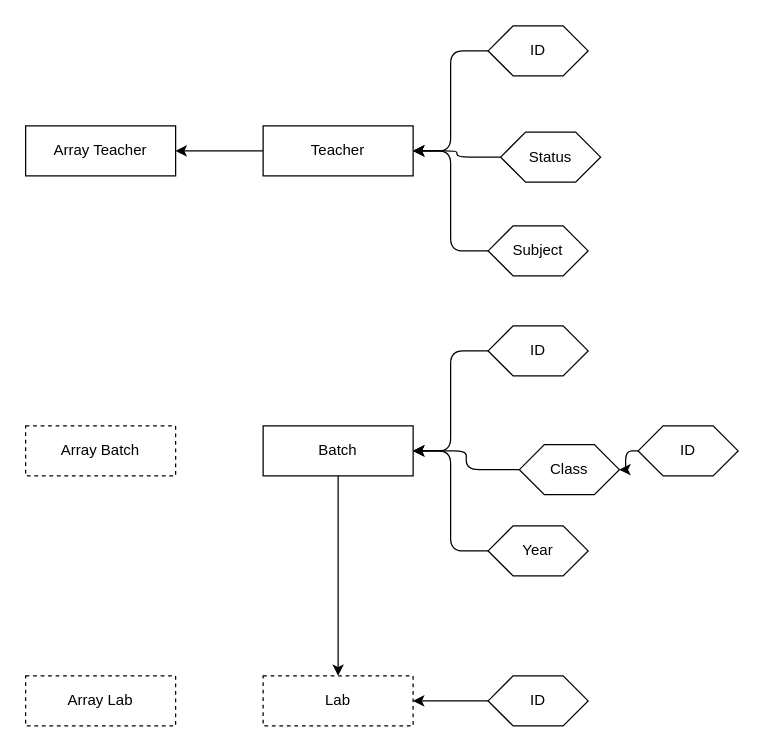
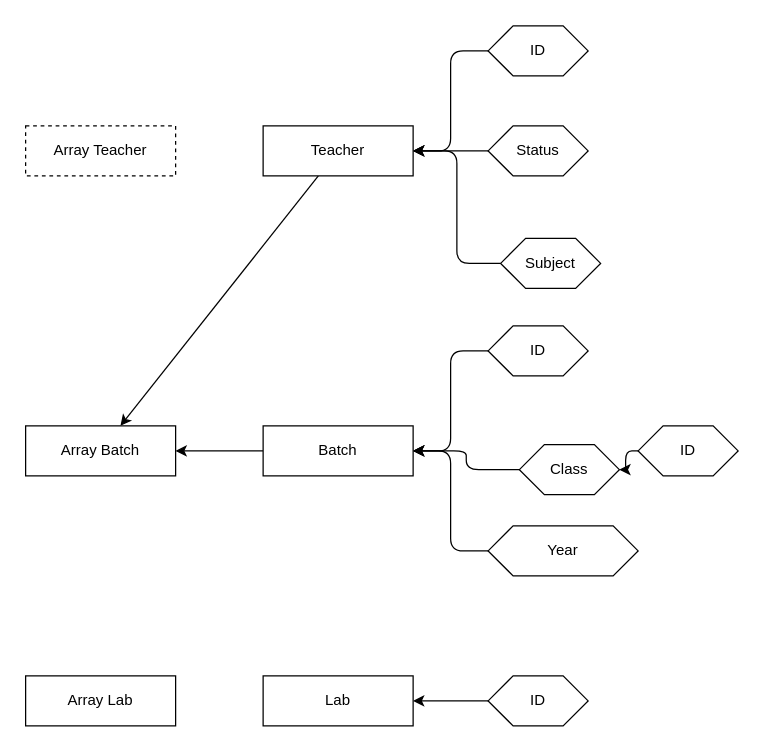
node "Array Teacher": style solid -> dashed
edge "Teacher" -> "Array Teacher": now "Teacher" -> "Array Batch"
node "Status": moved (551, 157) -> (538, 151)
node "Subject": moved (538, 251) -> (551, 263)
node "Array Batch": style dashed -> solid
node "Year": size 100x50 -> 150x50
edge "Batch" -> "Lab": now "Batch" -> "Array Batch"
node "Array Lab": style dashed -> solid
node "Lab": style dashed -> solid
